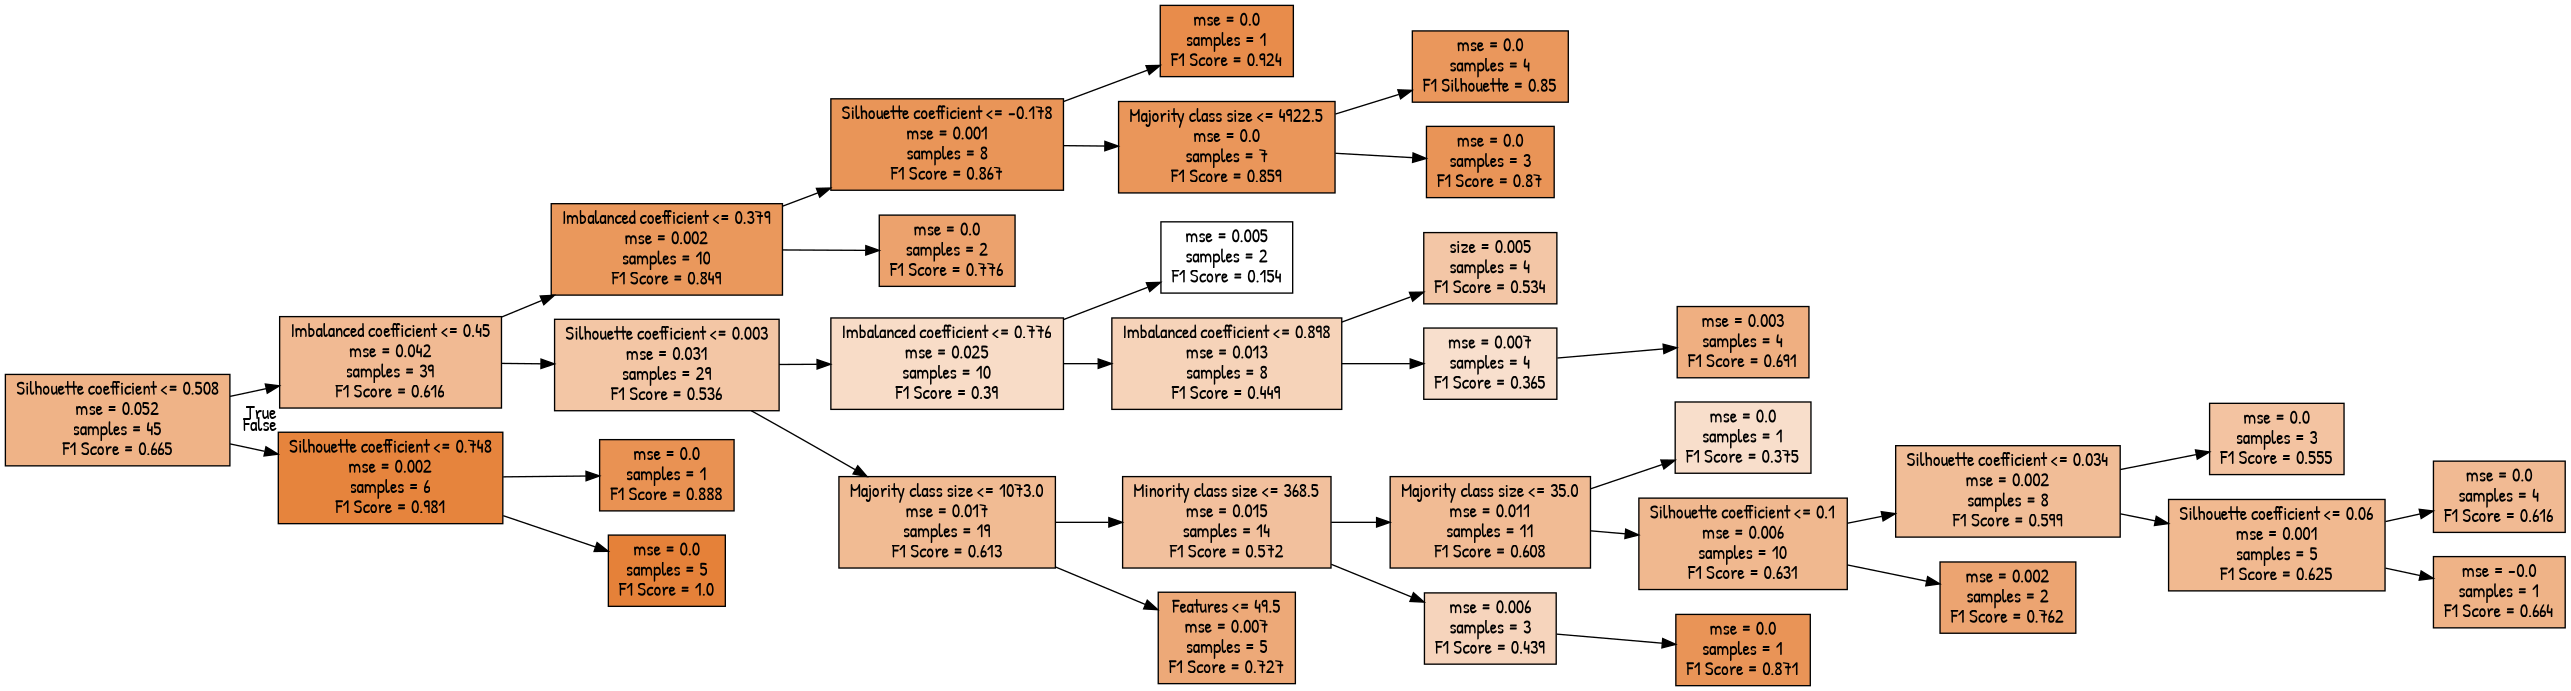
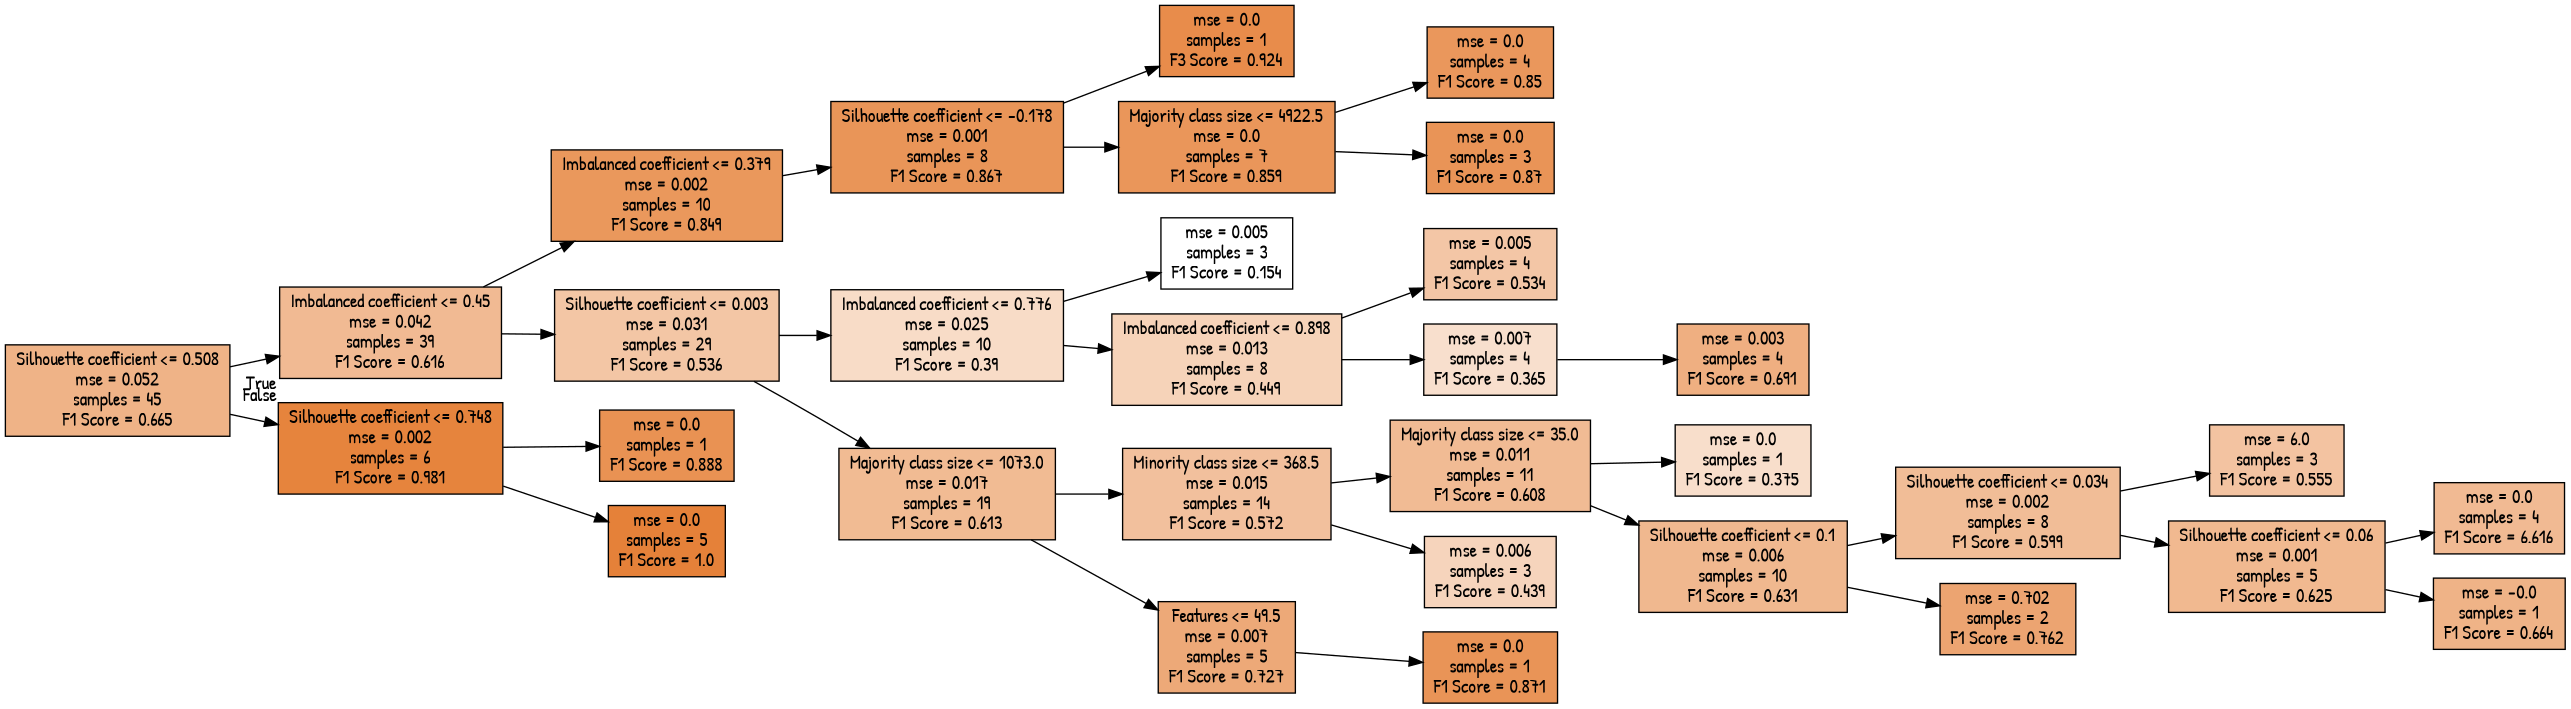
node "mse = 0.0 samples = 1 F1 Score = 0.924": label "mse = 0.0 samples = 1 F1 Score = 0.924" -> "mse = 0.0 samples = 1 F3 Score = 0.924"
node "mse = 0.0 samples = 4 F1 Silhouette = 0.85": label "mse = 0.0 samples = 4 F1 Silhouette = 0.85" -> "mse = 0.0 samples = 4 F1 Score = 0.85"
node "mse = 0.0 samples = 2 F1 Score = 0.776": removed
node "mse = 0.005 samples = 2 F1 Score = 0.154": label "mse = 0.005 samples = 2 F1 Score = 0.154" -> "mse = 0.005 samples = 3 F1 Score = 0.154"
node "size = 0.005 samples = 4 F1 Score = 0.534": label "size = 0.005 samples = 4 F1 Score = 0.534" -> "mse = 0.005 samples = 4 F1 Score = 0.534"
node "mse = 0.0 samples = 3 F1 Score = 0.555": label "mse = 0.0 samples = 3 F1 Score = 0.555" -> "mse = 6.0 samples = 3 F1 Score = 0.555"
node "mse = 0.0 samples = 4 F1 Score = 0.616": label "mse = 0.0 samples = 4 F1 Score = 0.616" -> "mse = 0.0 samples = 4 F1 Score = 6.616"
node "mse = 0.002 samples = 2 F1 Score = 0.762": label "mse = 0.002 samples = 2 F1 Score = 0.762" -> "mse = 0.702 samples = 2 F1 Score = 0.762"
edge "mse = 0.006 samples = 3 F1 Score = 0.439" -> "mse = 0.0 samples = 1 F1 Score = 0.871": now "Features <= 49.5 mse = 0.007 samples = 5 F1 Score = 0.727" -> "mse = 0.0 samples = 1 F1 Score = 0.871"
